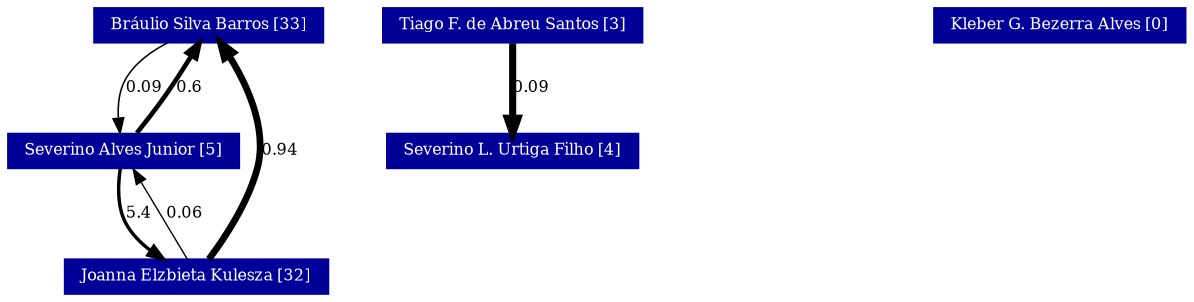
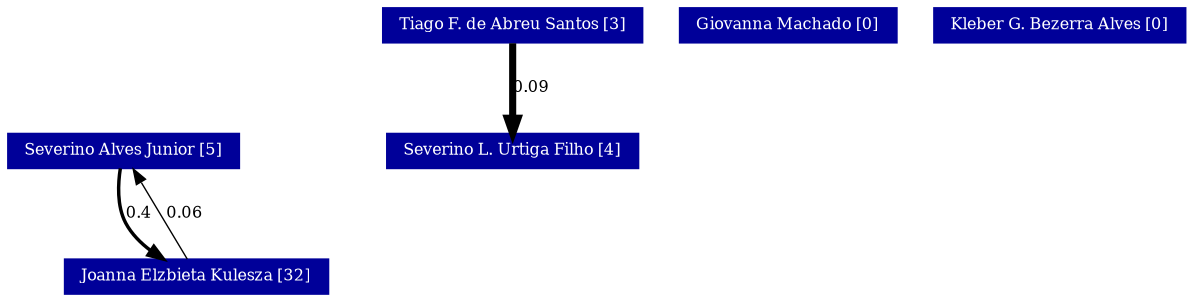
node "Bráulio Silva Barros [33]": removed
node "Giovanna Machado [0]": added
edge "Severino Alves Junior [5]" -> "Joanna Elzbieta Kulesza [32]": label "5.4" -> "0.4"
